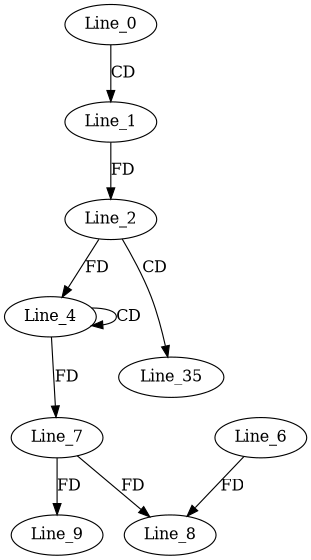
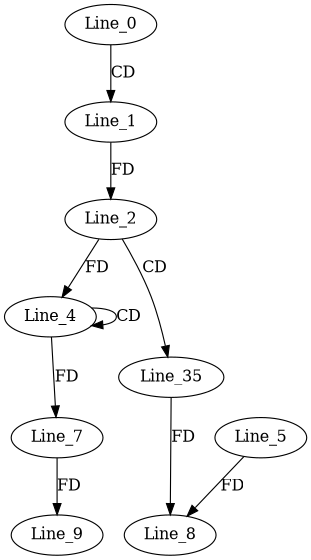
node "Line_6": label "Line_6" -> "Line_5"
edge "Line_7" -> "Line_8": now "Line_35" -> "Line_8"
